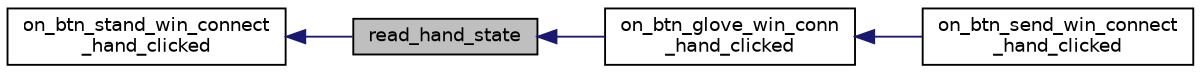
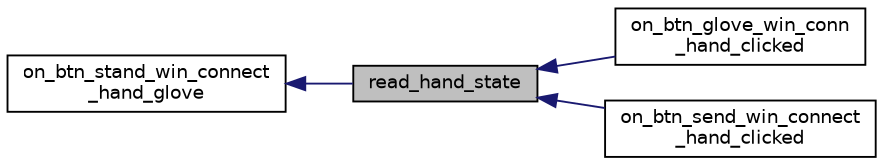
node "on_btn_stand_win_connect _hand_clicked": label "on_btn_stand_win_connect _hand_clicked" -> "on_btn_stand_win_connect _hand_glove"
edge "on_btn_send_win_connect _hand_clicked" -> "on_btn_glove_win_conn _hand_clicked": now "on_btn_send_win_connect _hand_clicked" -> "read_hand_state"
